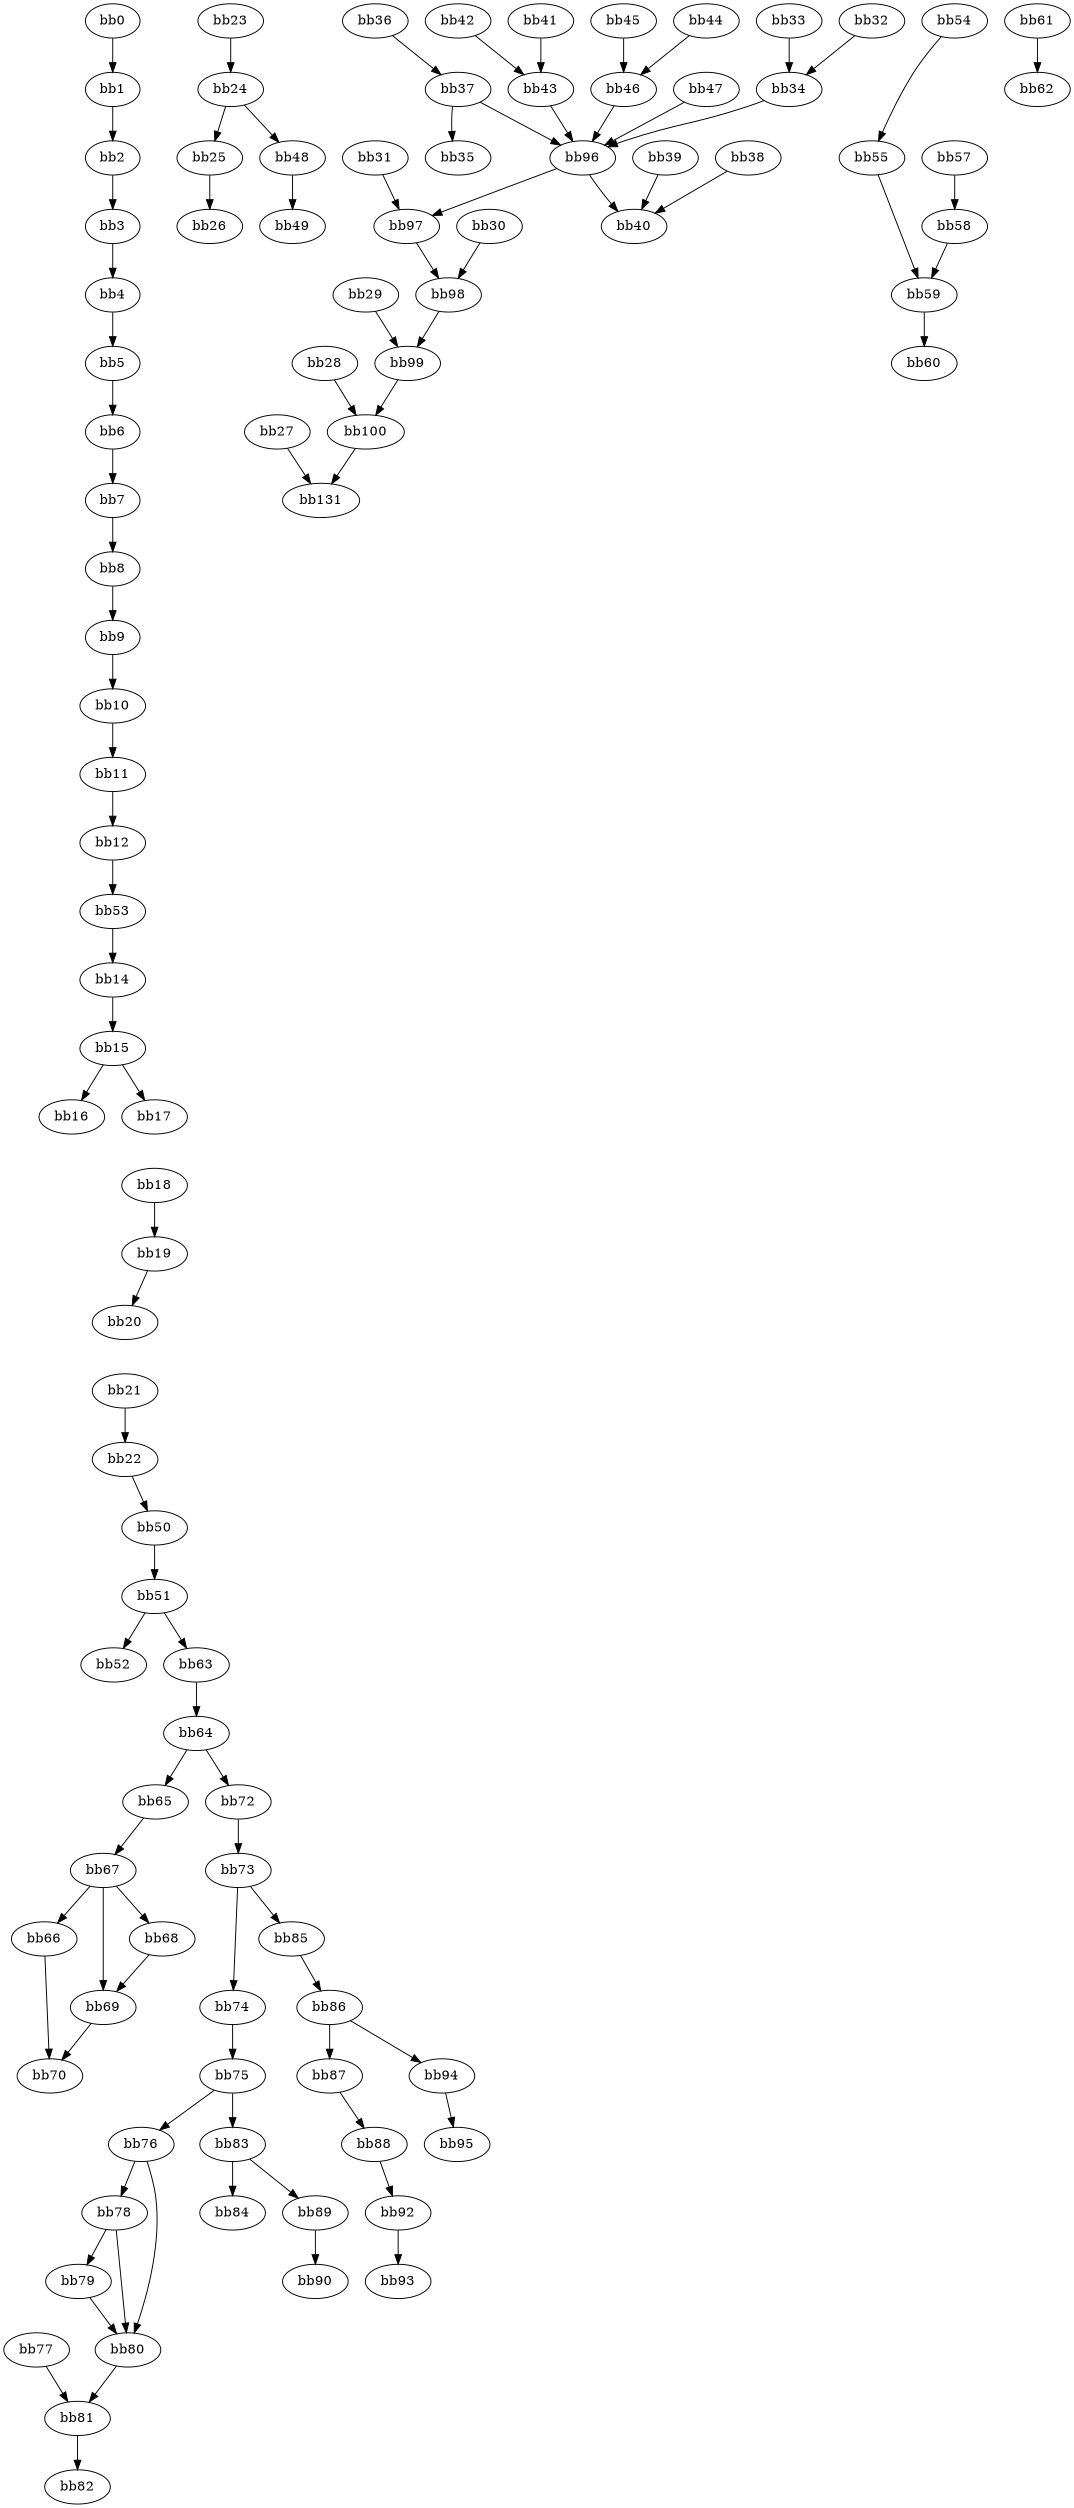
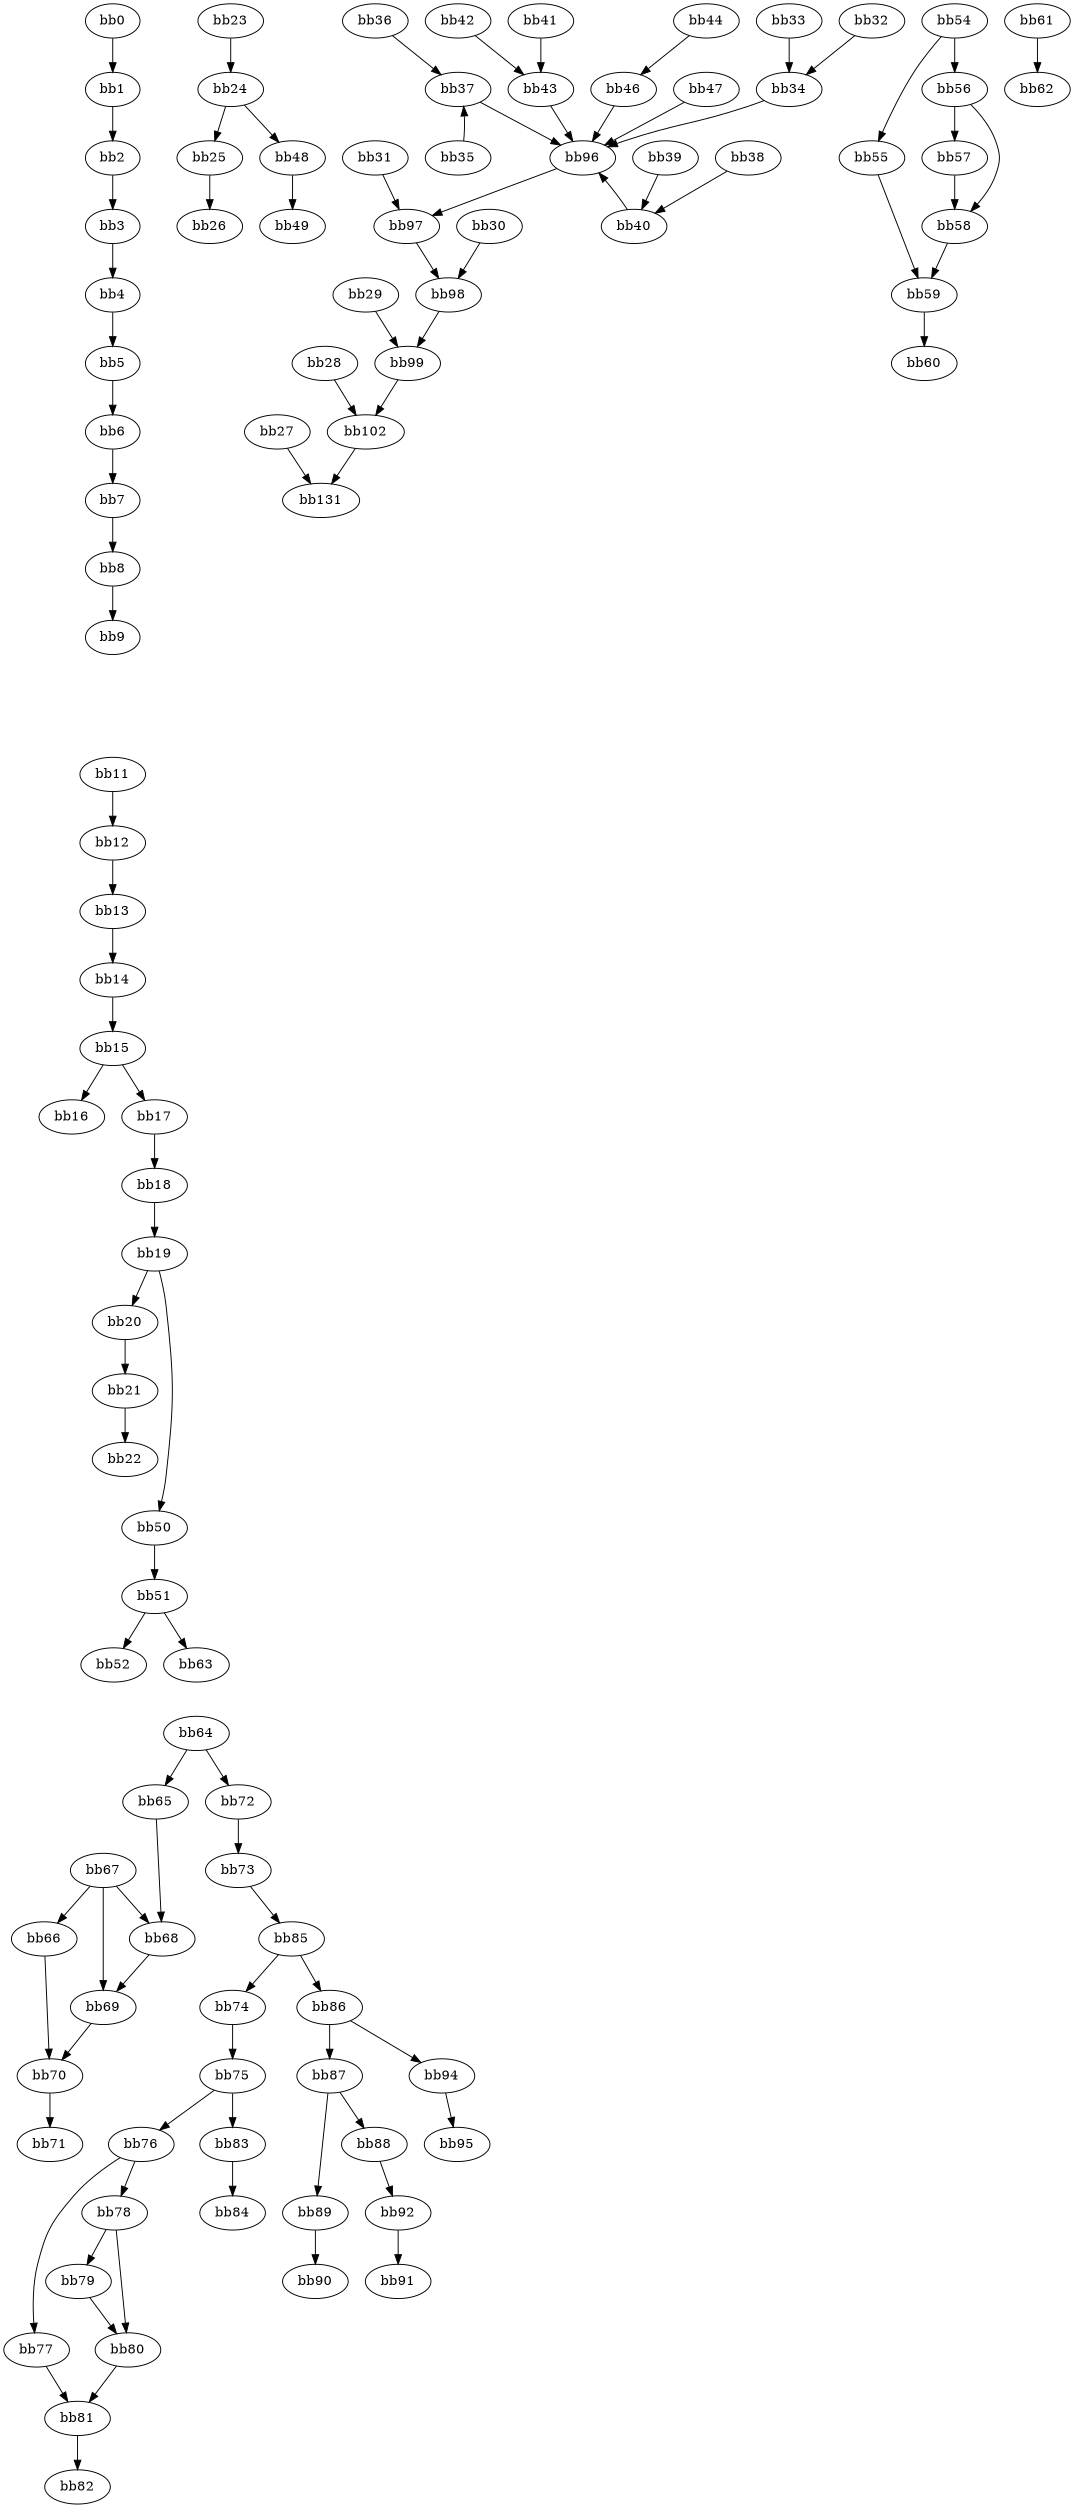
node "bb45": removed
node "bb56": added
edge "bb37" -> "bb35": reversed
edge "bb96" -> "bb40": reversed
node "bb100": label "bb100" -> "bb102"
node "bb10": removed
node "bb53": label "bb53" -> "bb13"
edge "bb17" -> "bb18": added
edge "bb20" -> "bb21": added
edge "bb22" -> "bb50": now "bb19" -> "bb50"
edge "bb63" -> "bb64": removed
edge "bb65" -> "bb67": now "bb65" -> "bb68"
edge "bb73" -> "bb74": now "bb85" -> "bb74"
node "bb71": added
edge "bb83" -> "bb89": now "bb87" -> "bb89"
edge "bb76" -> "bb80": now "bb76" -> "bb77"
node "bb93": label "bb93" -> "bb91"
